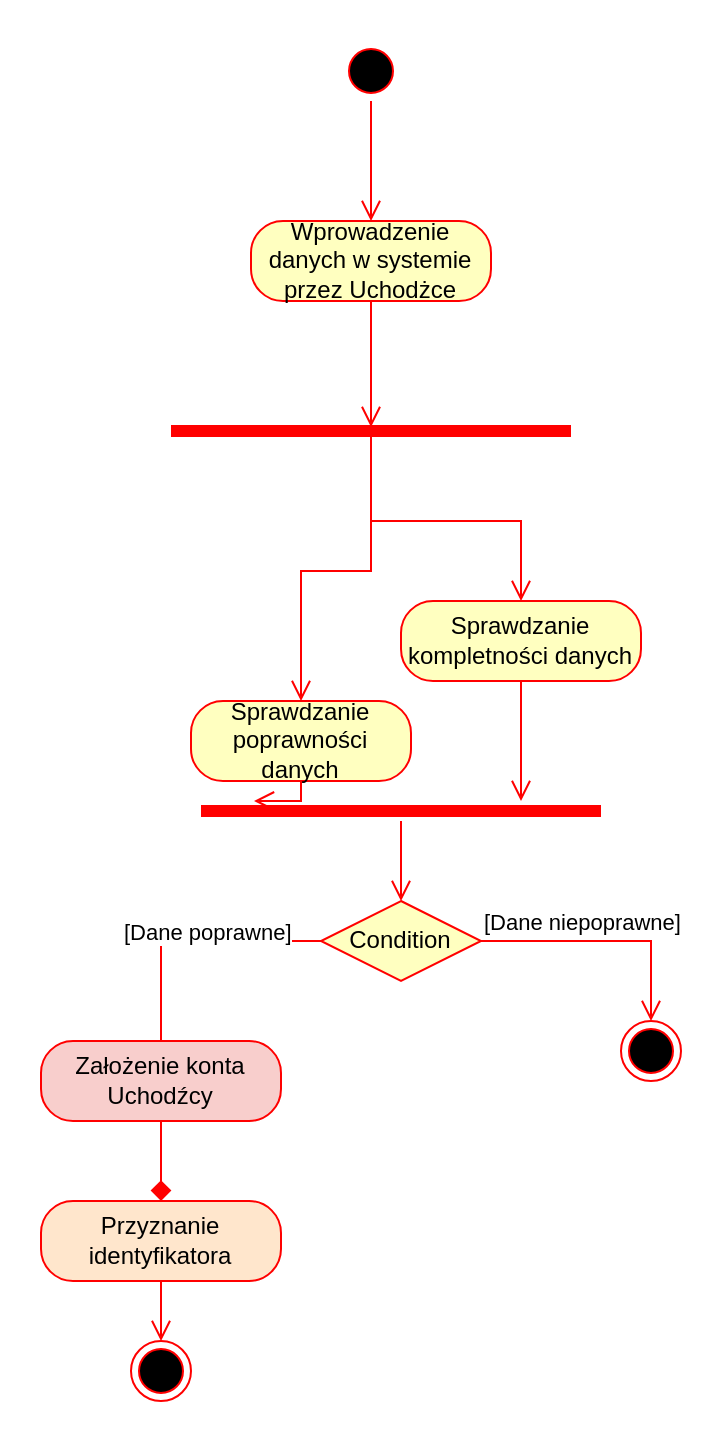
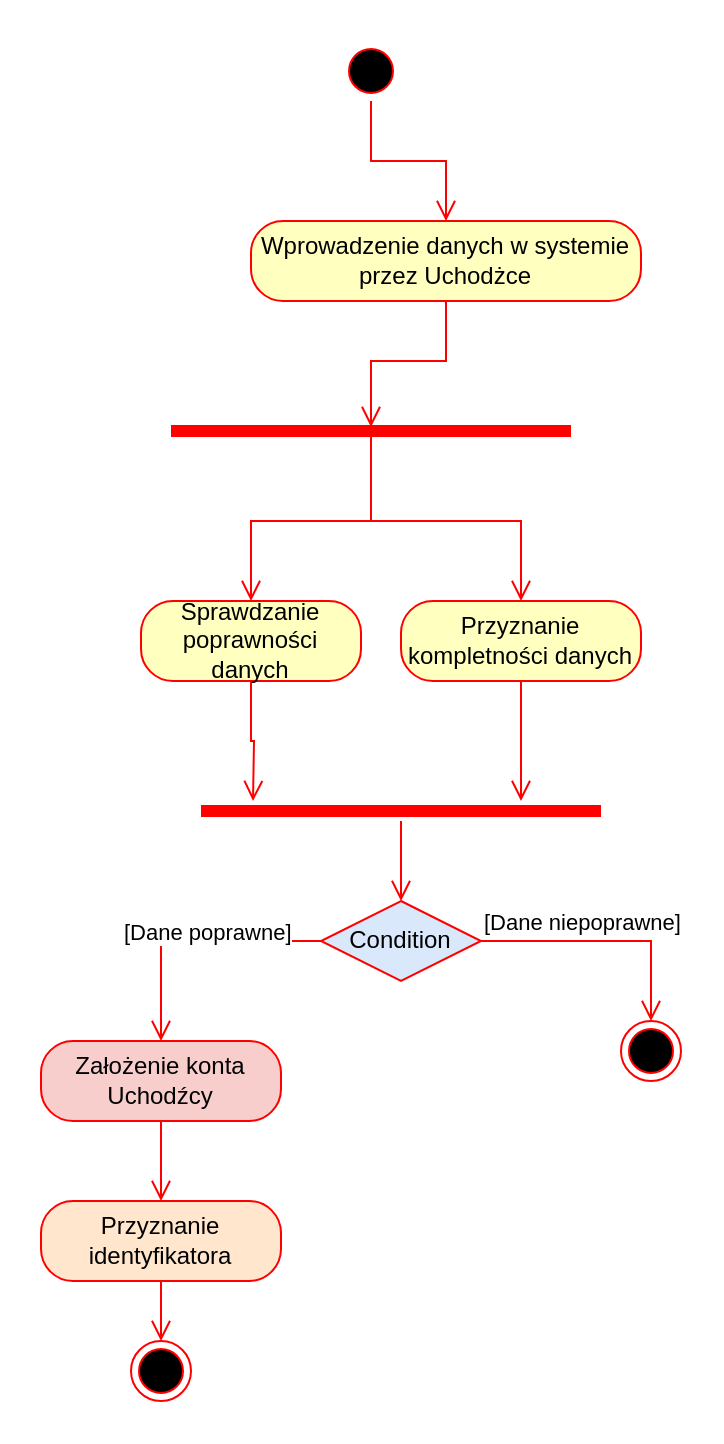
node "Wprowadzenie danych w systemie przez Uchodżce": size 240x80 -> 390x80
node "Sprawdzanie kompletności danych": label "Sprawdzanie kompletności danych" -> "Przyznanie kompletności danych"
node "Sprawdzanie poprawności danych": moved (301, 741) -> (251, 641)
node "Condition": fillcolor #ffffc0 -> #dae8fc
edge "Condition" -- "Założenie konta Uchodźcy": arrowhead none -> open
edge "Założenie konta Uchodźcy" -> "Przyznanie identyfikatora": arrowhead diamond -> open
